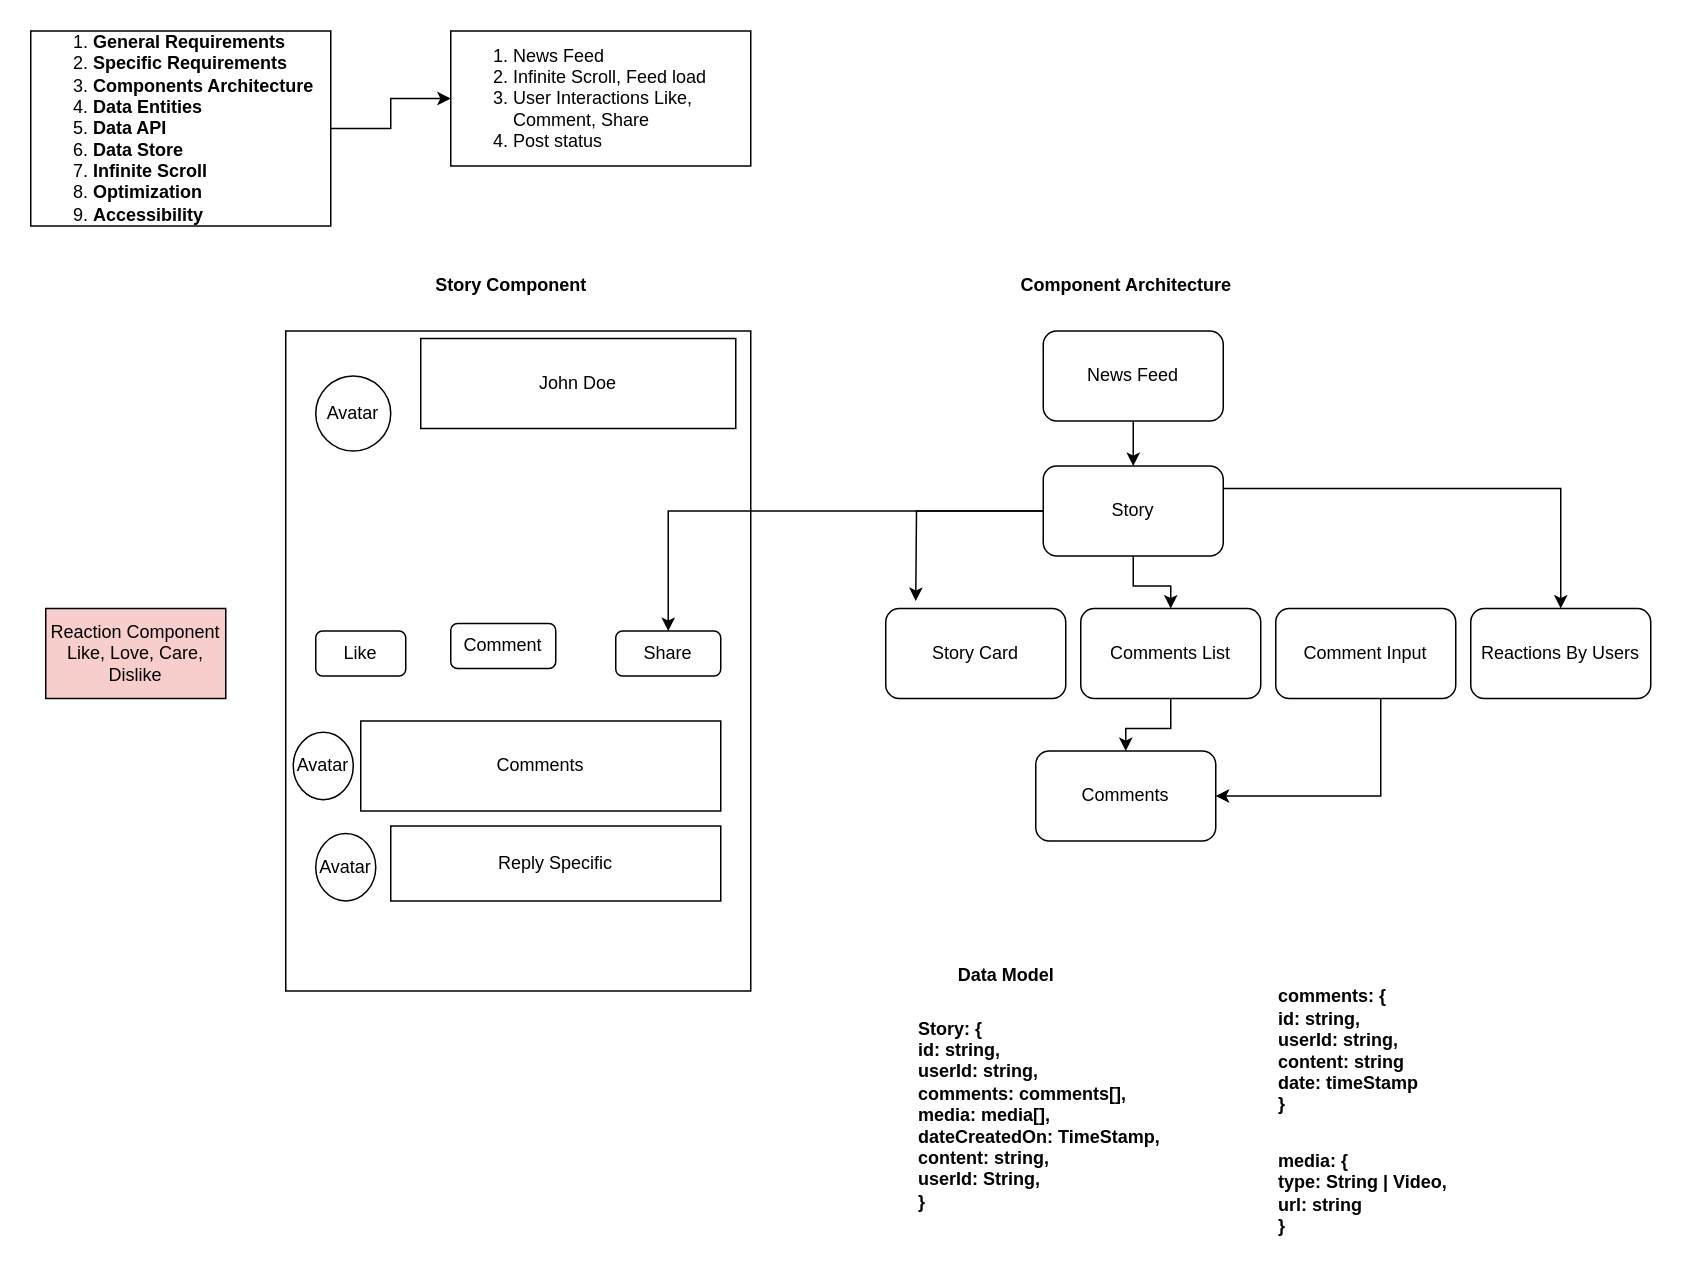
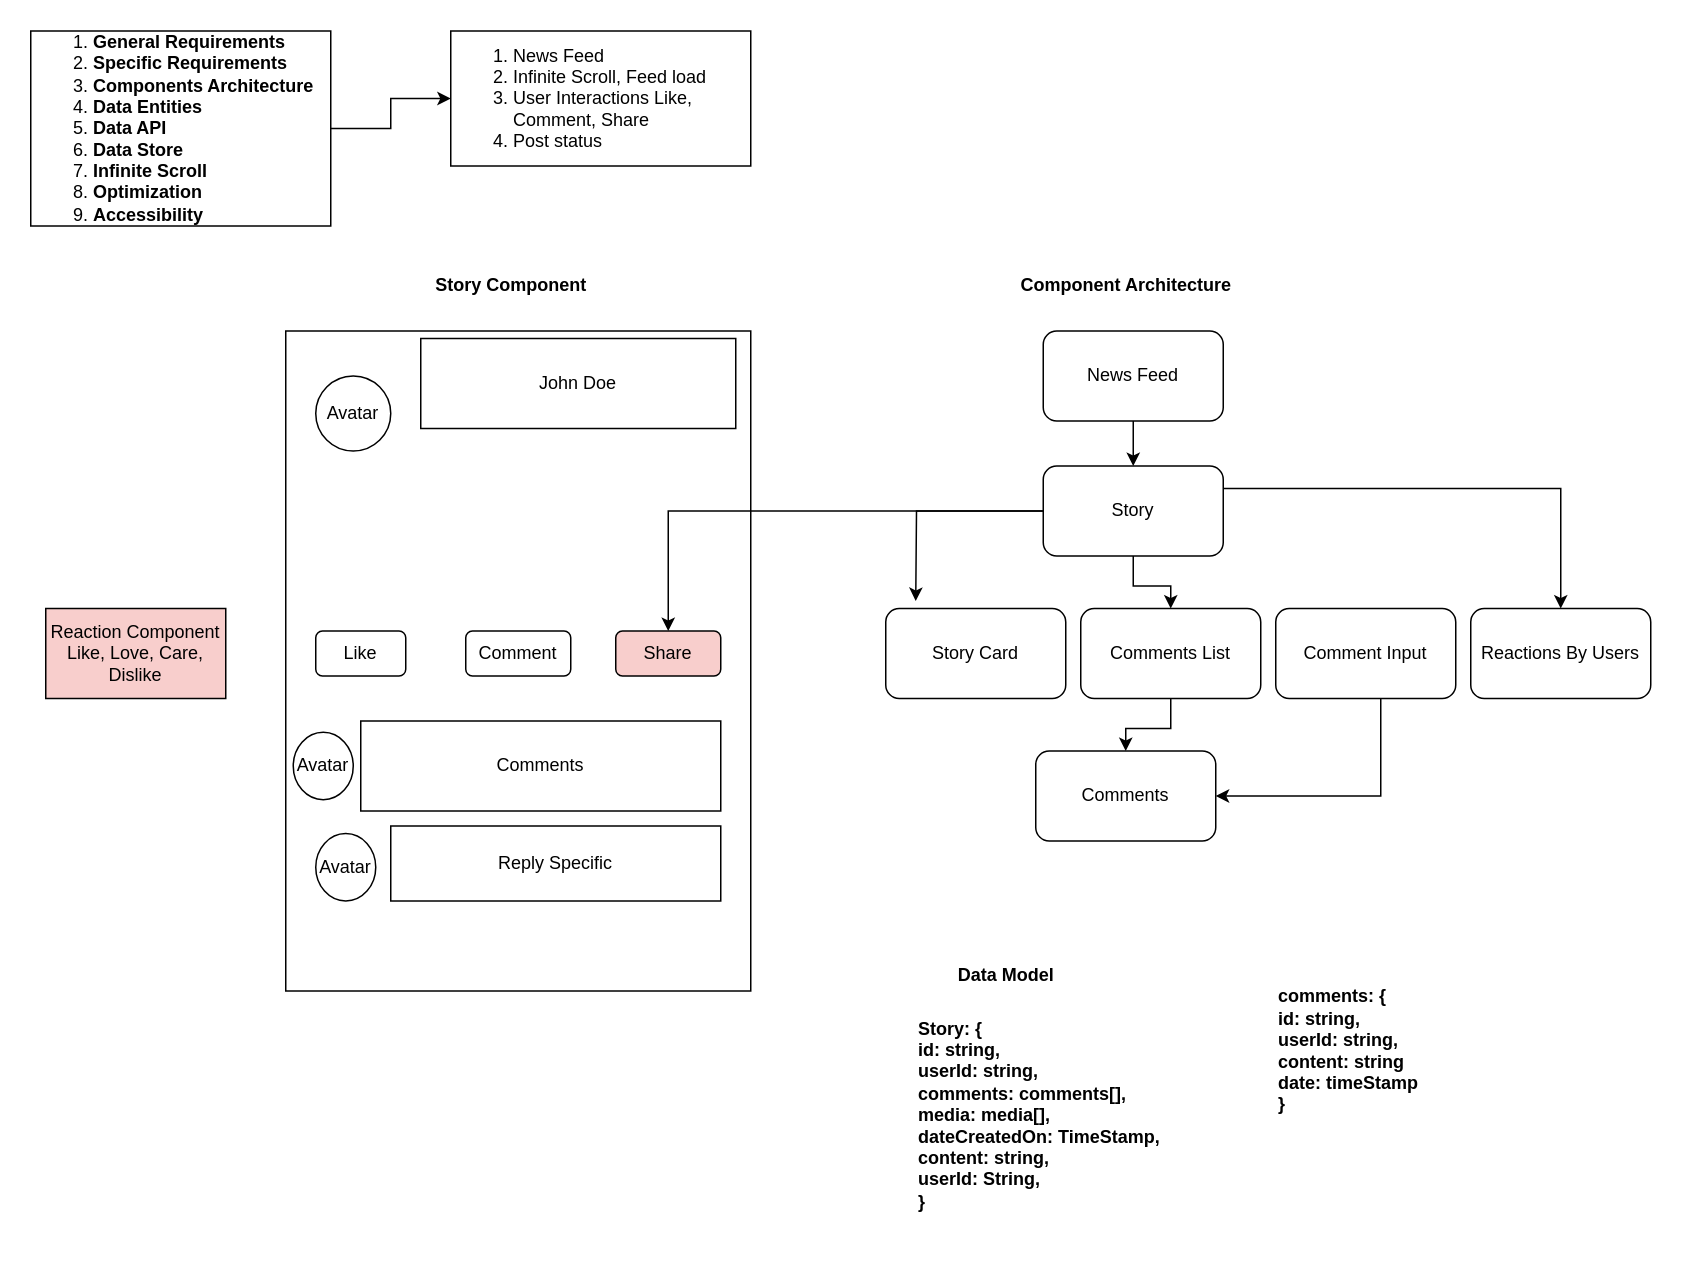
node "Comment": moved (503, 646) -> (518, 653)
node "Share": fillcolor #ffffff -> #f8cecc
node "media: { type: String | Video, url: string }": removed
